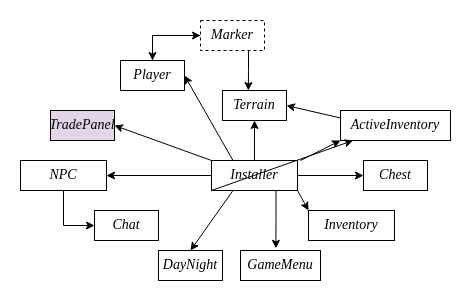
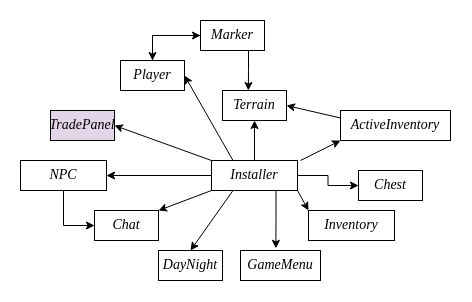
node "Marker": style dashed -> solid
edge "Installer" -> "ActiveInventory": now "Installer" -> "Chat"
node "Chest": moved (396, 176) -> (391, 186)
